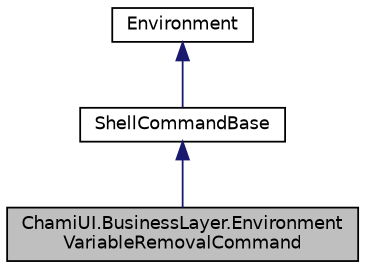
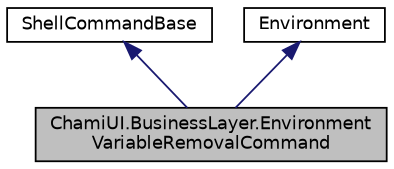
edge "ShellCommandBase" -> "Environment": now "ChamiUI.BusinessLayer.Environment VariableRemovalCommand" -> "Environment"
